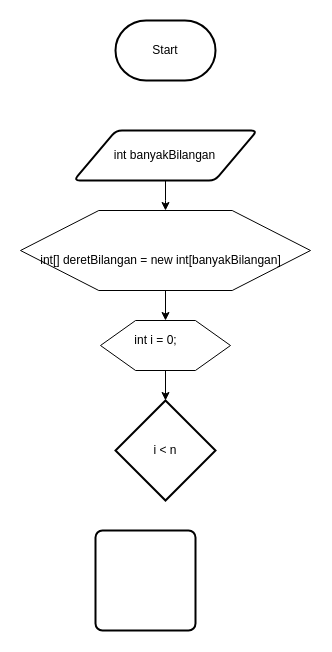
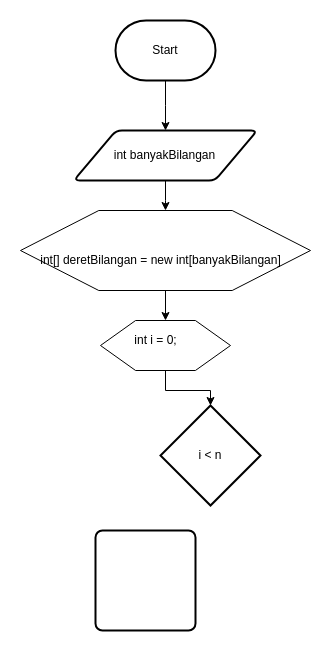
edge "Start" -> "int banyakBilangan": added
node "i < n": moved (166, 451) -> (211, 456)
